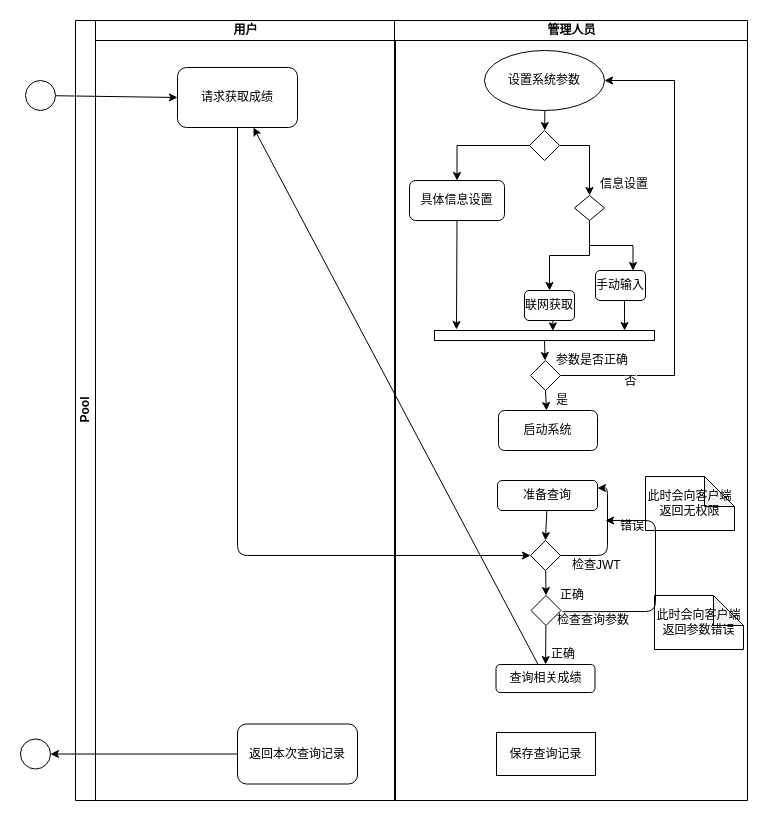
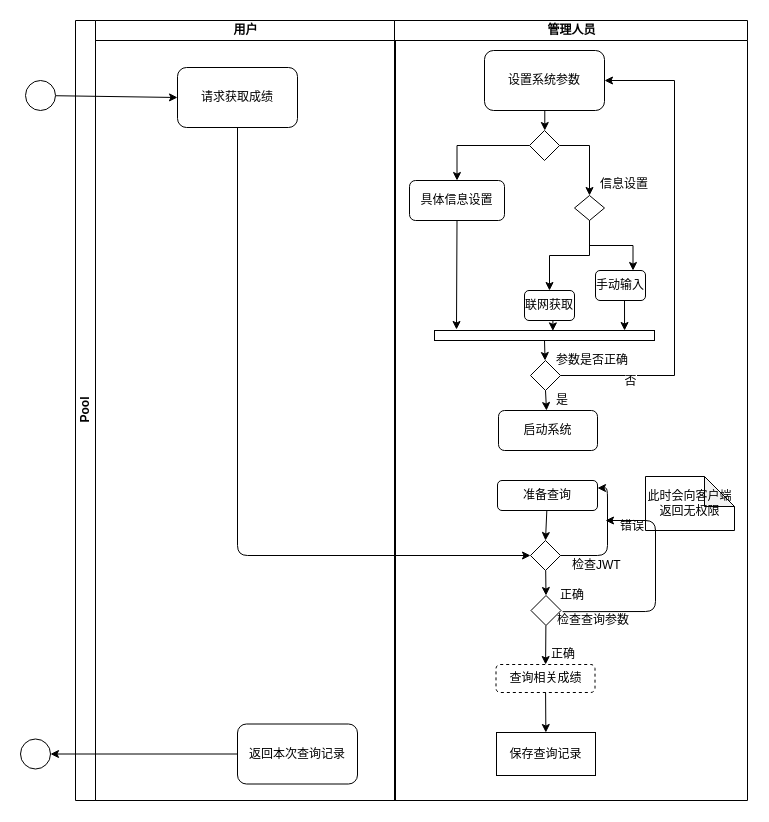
node "设置系统参数": shape ellipse -> rounded rectangle
edge "查询相关成绩" -> "请求获取成绩": now "查询相关成绩" -> "保存查询记录"
node "此时会向客户端返回参数错误": removed
node "查询相关成绩": style solid -> dashed
